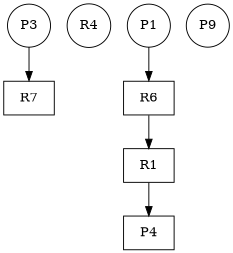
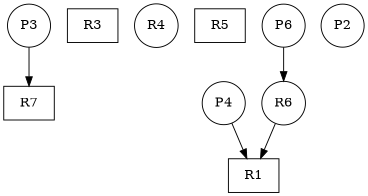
node "R3": added
node "P1": label "P1" -> "P6"
node "P9": label "P9" -> "P2"
node "R5": added
node "R6": shape box -> circle
edge "R1" -> "P4": reversed
node "P4": shape box -> circle
